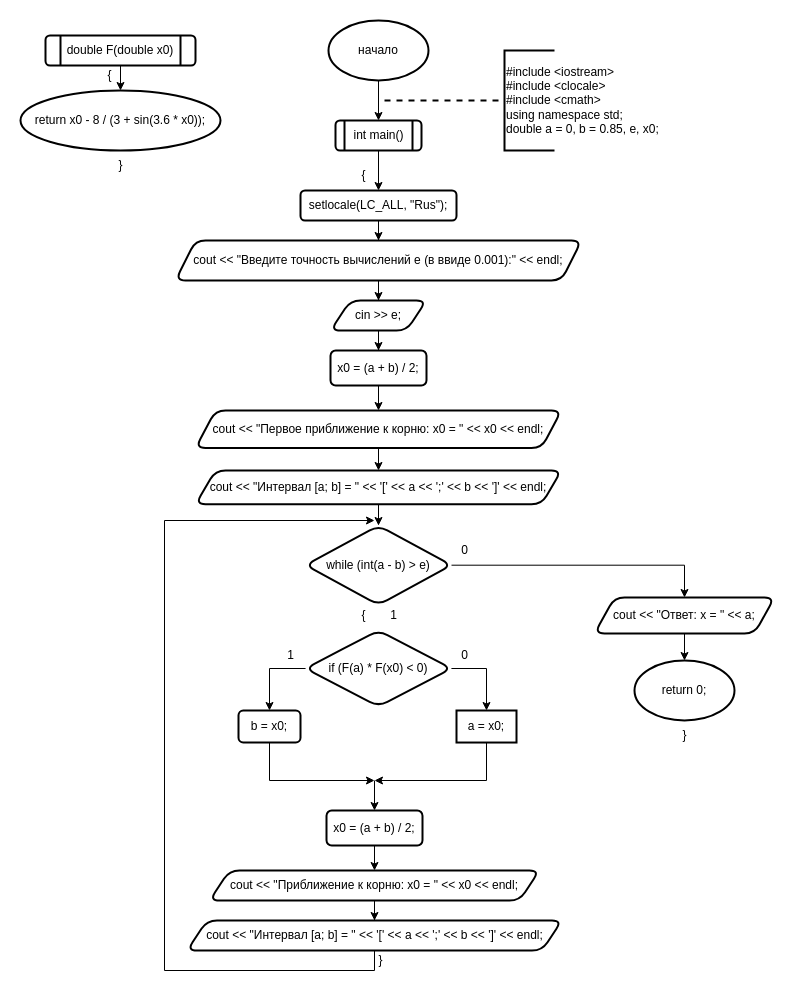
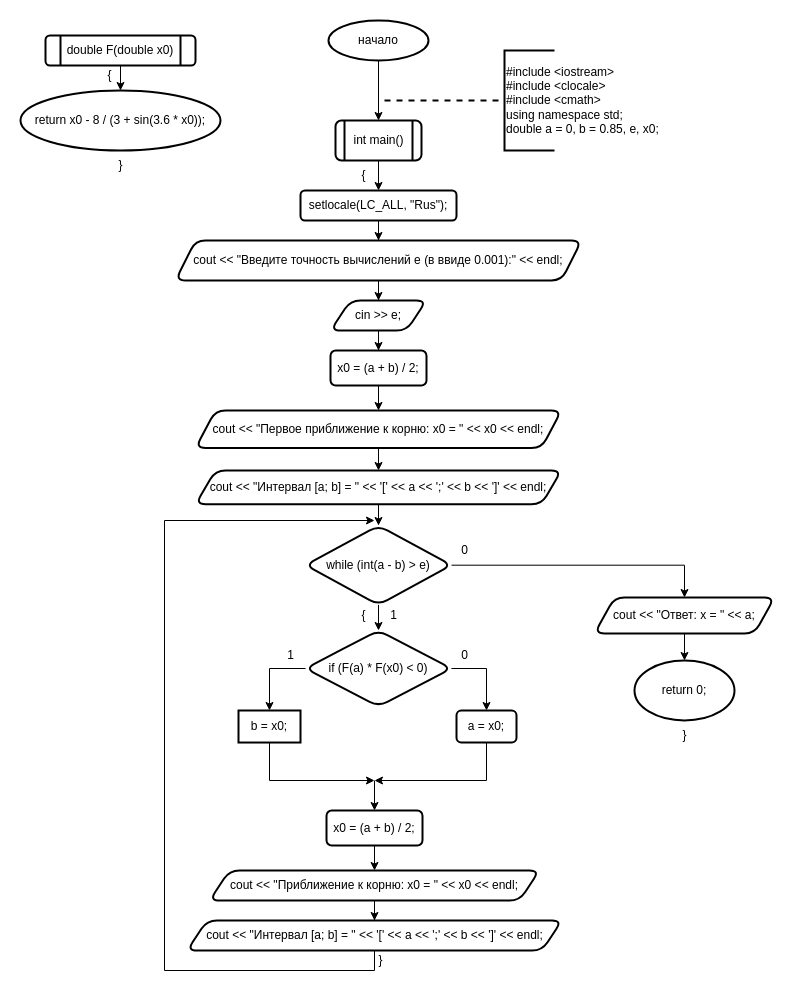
node "начало": size 100x60 -> 100x40
node "int main()": size 86x30 -> 86x40
edge "while (int(a - b) > e)" -> "if (F(a) * F(x0) < 0)": added
node "b = x0;": shape rounded rectangle -> rectangle
node "a = x0;": shape rectangle -> rounded rectangle
